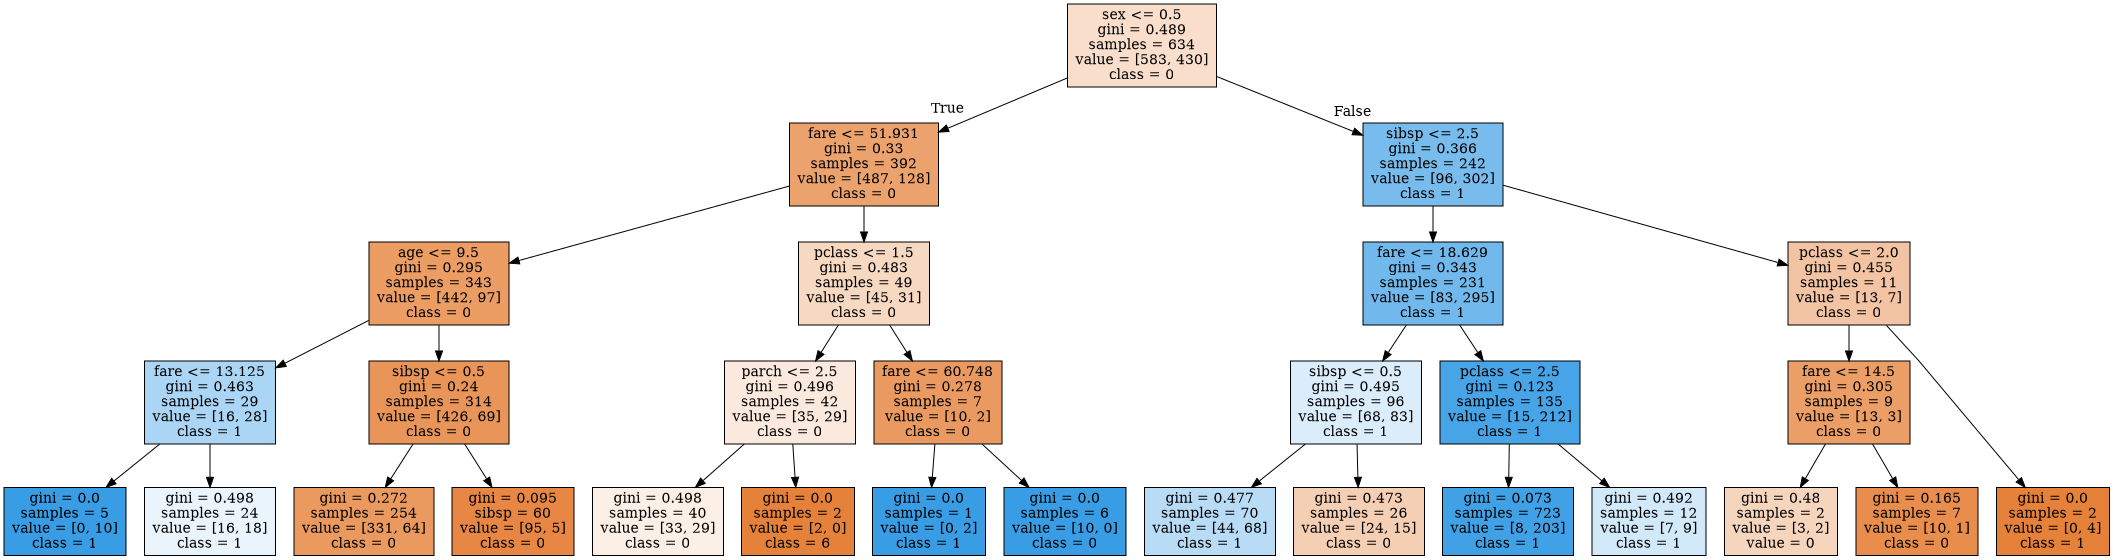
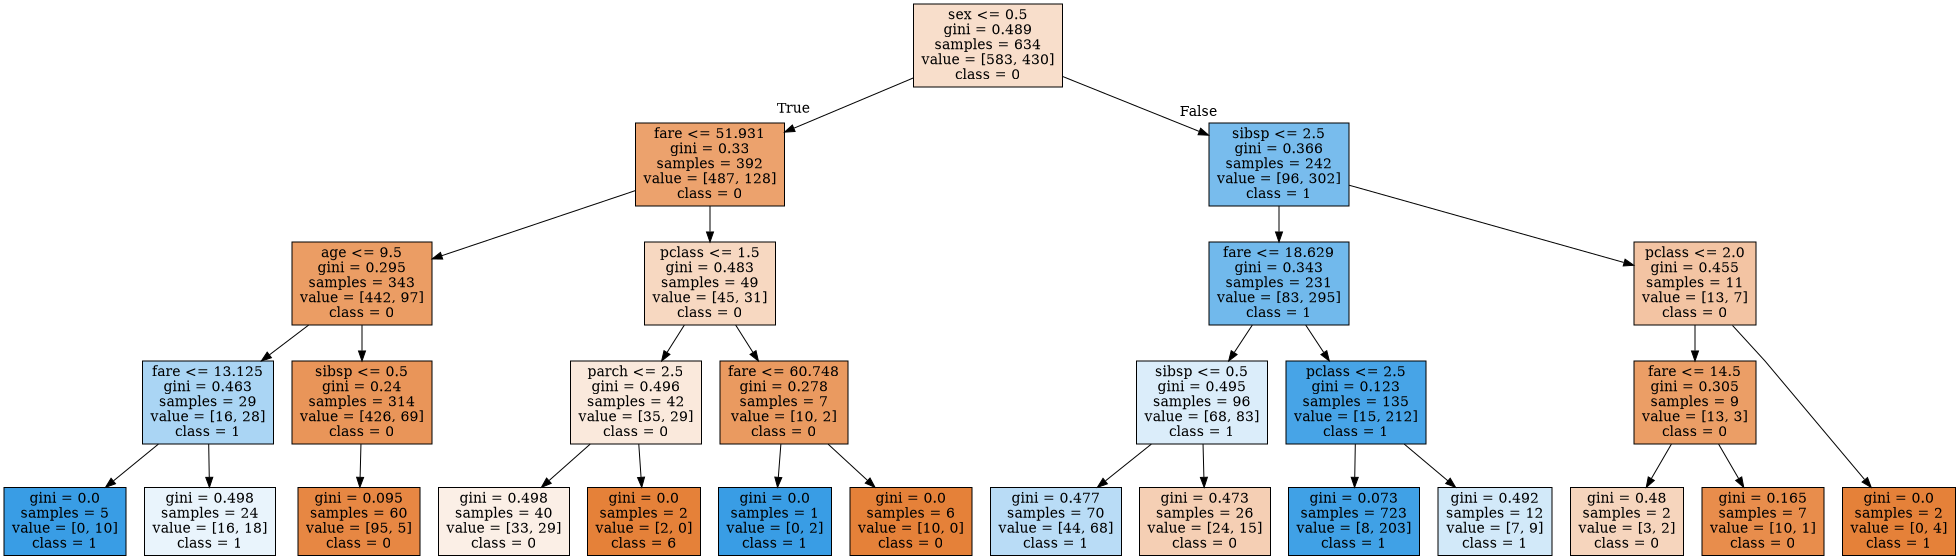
node "gini = 0.272 samples = 254 value = [331, 64] class = 0": removed
node "gini = 0.095 sibsp = 60 value = [95, 5] class = 0": label "gini = 0.095 sibsp = 60 value = [95, 5] class = 0" -> "gini = 0.095 samples = 60 value = [95, 5] class = 0"
node "gini = 0.0 samples = 6 value = [10, 0] class = 0": fillcolor #399de5ff -> #e58139ff
node "gini = 0.48 samples = 2 value = [3, 2] value = 0": label "gini = 0.48 samples = 2 value = [3, 2] value = 0" -> "gini = 0.48 samples = 2 value = [3, 2] class = 0"
